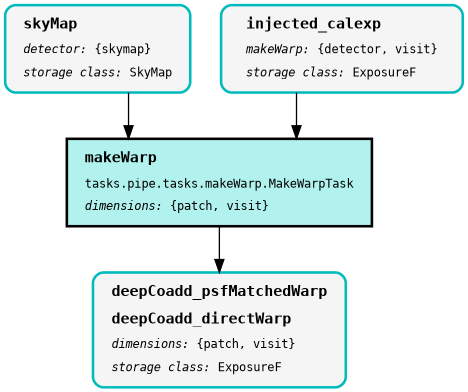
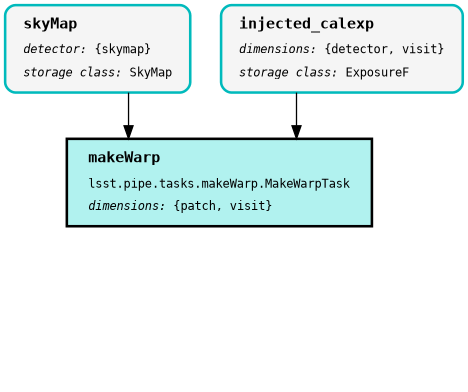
node "injected_calexp": text "makeWarp:" -> "dimensions:"
node "makeWarp": text "tasks.pipe.tasks.makeWarp.MakeWarpTask" -> "lsst.pipe.tasks.makeWarp.MakeWarpTask"
node "deepCoadd_psfMatchedWarp": removed
